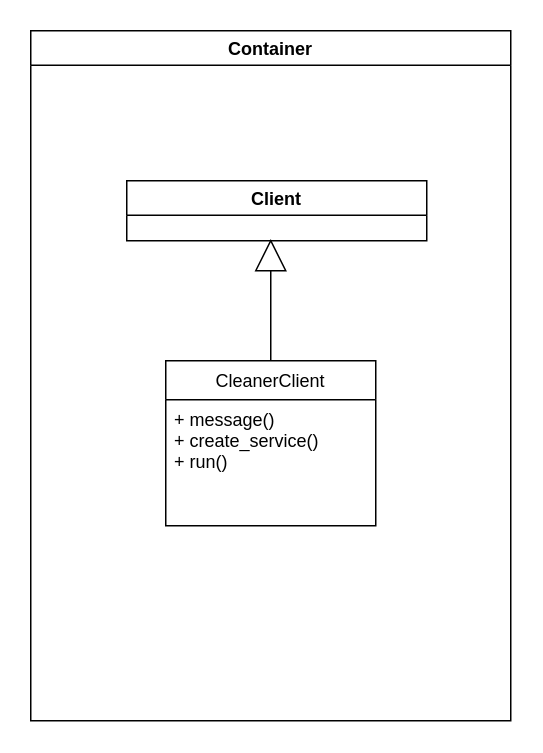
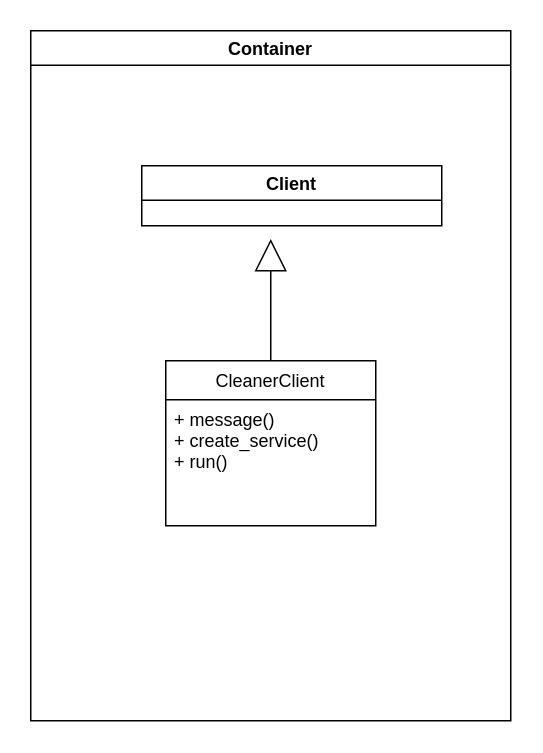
node "Client": moved (277, 211) -> (292, 196)
